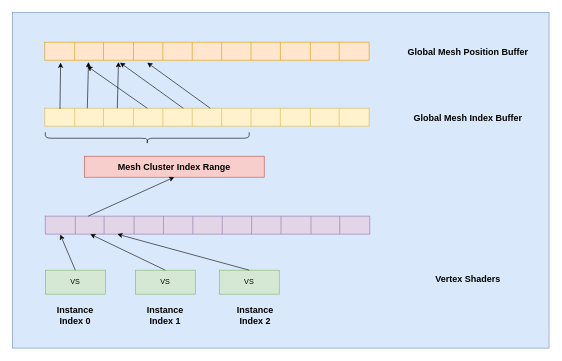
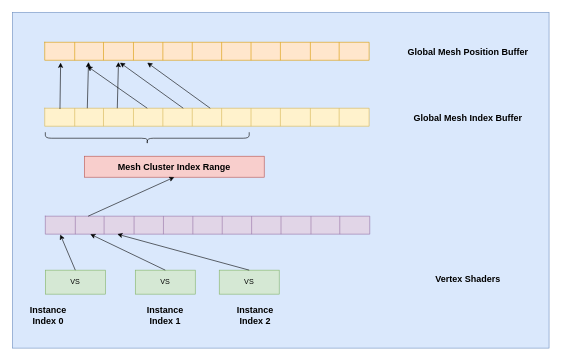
node "Instance Index 0": moved (75, 315) -> (48, 315)
